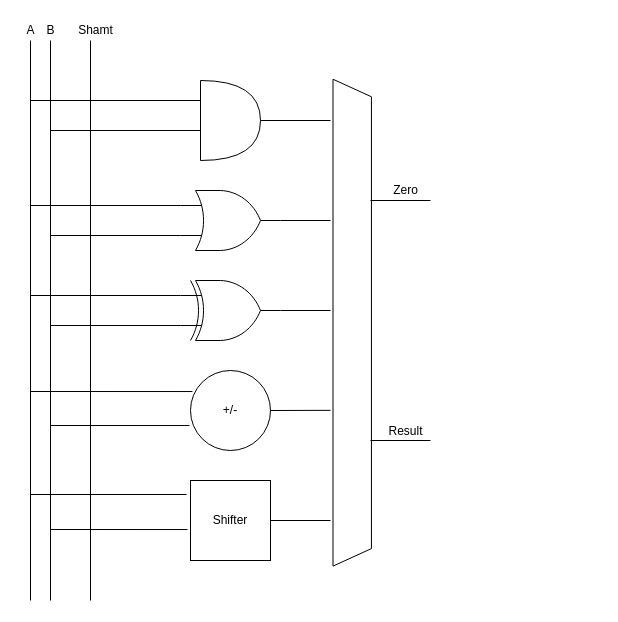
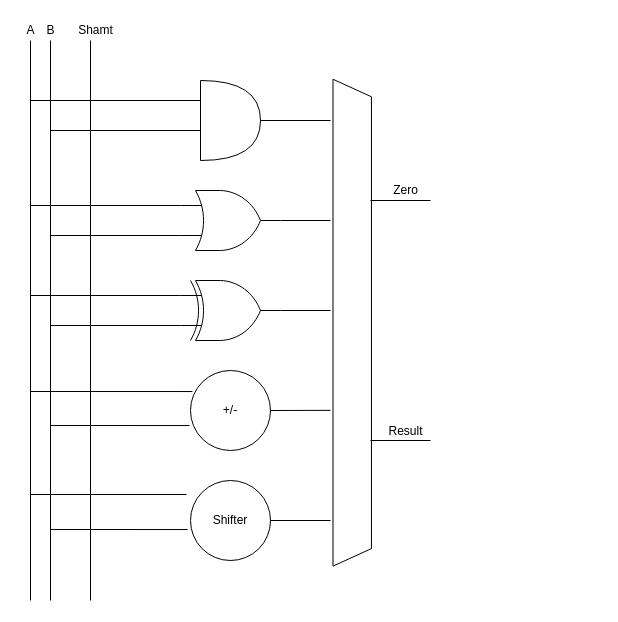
node "Shifter": shape rectangle -> ellipse
